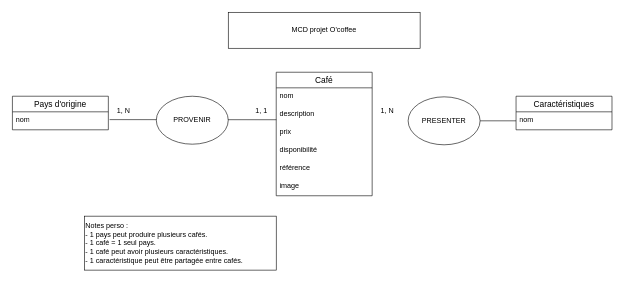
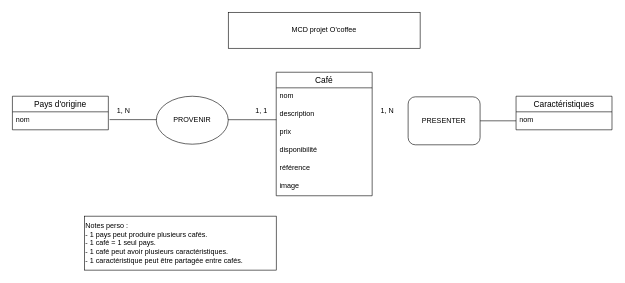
node "PRESENTER": shape ellipse -> rounded rectangle
